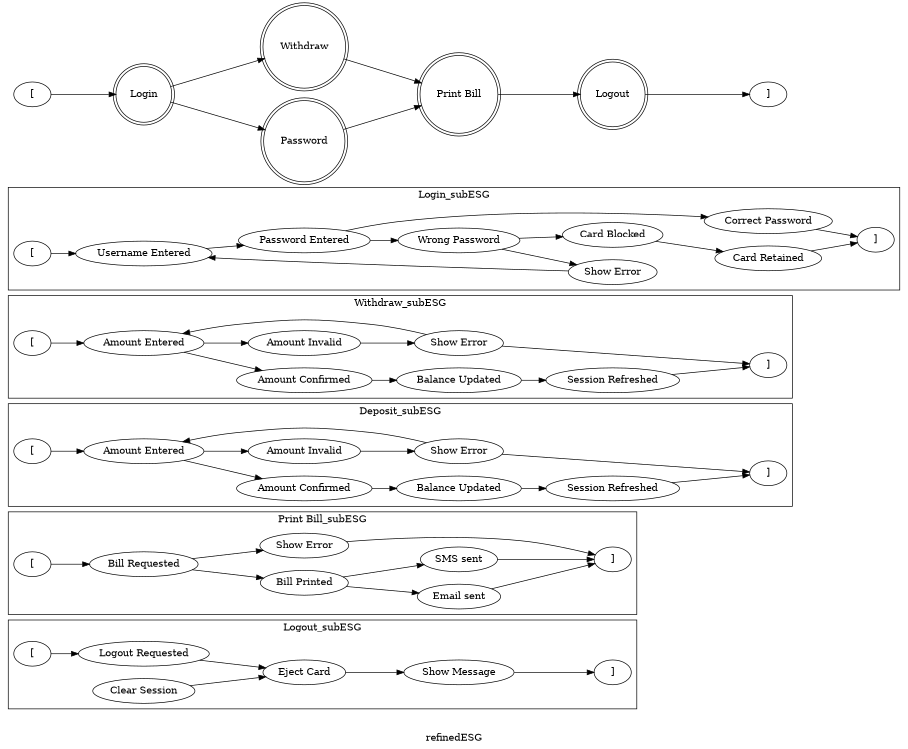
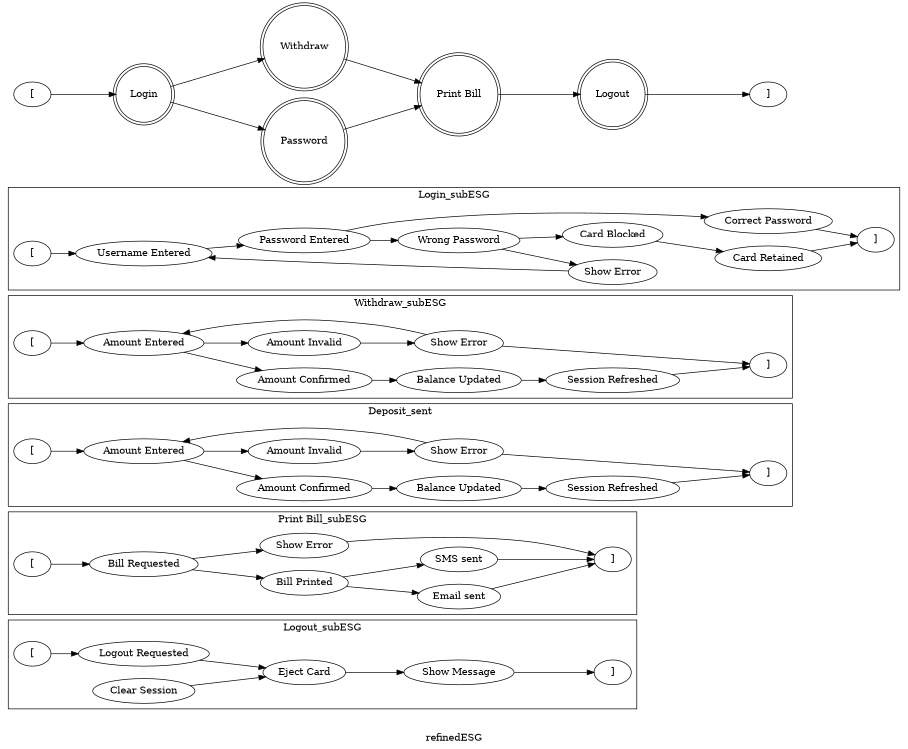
cluster "Deposit_subESG": label "Deposit_subESG" -> "Deposit_sent"
